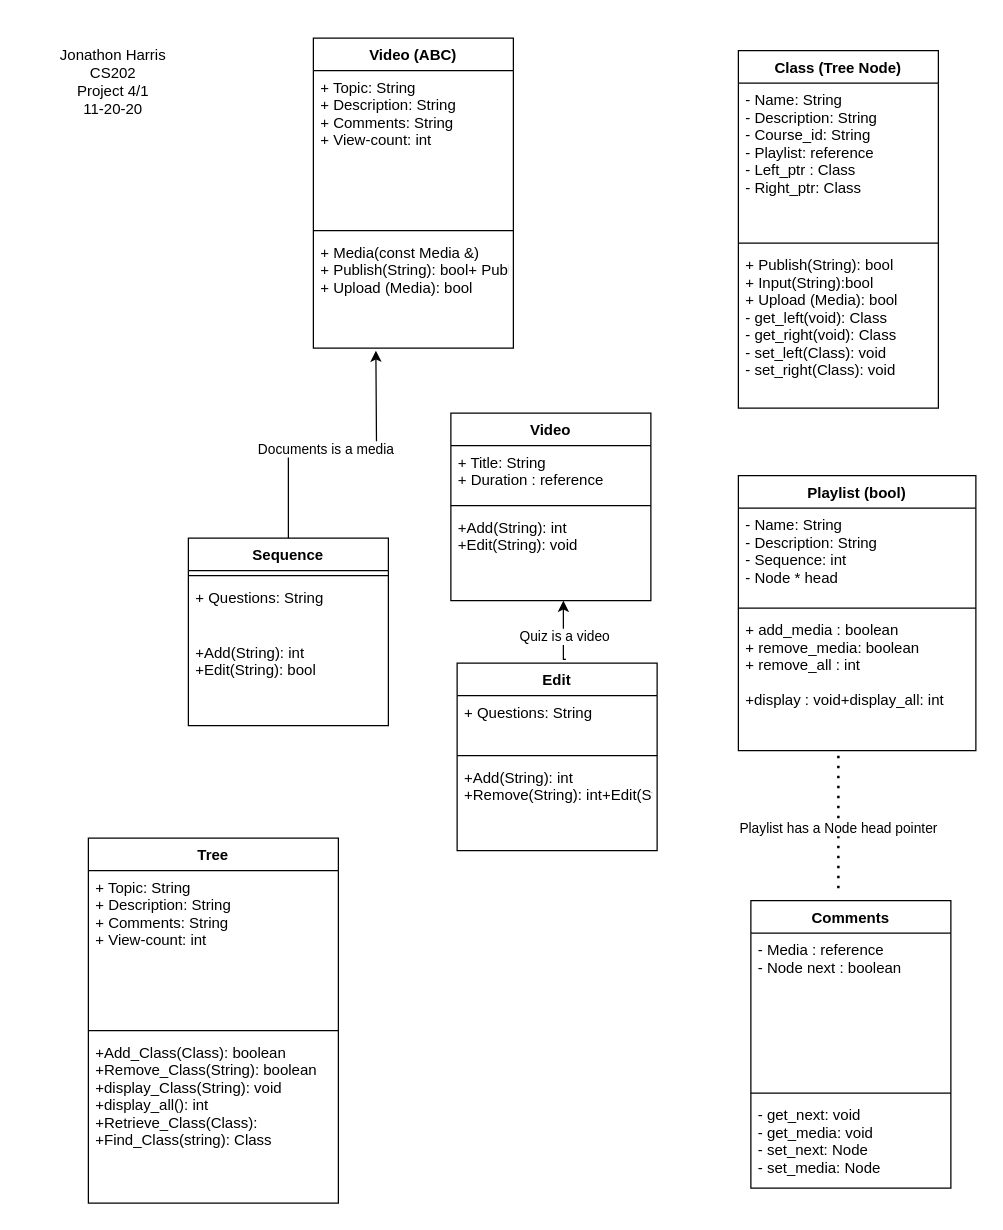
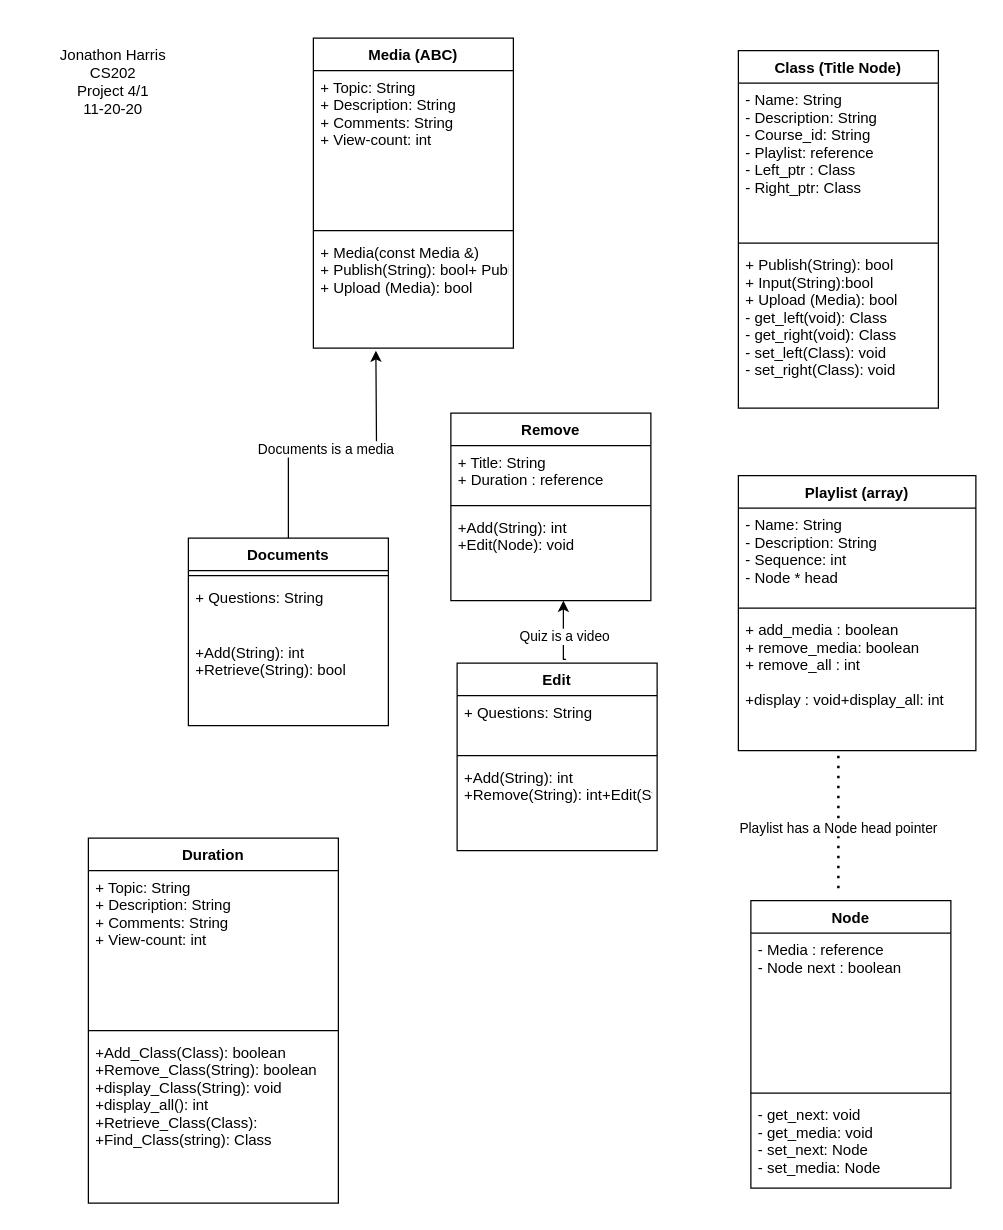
node "Video (ABC)": label "Video (ABC)" -> "Media (ABC)"
node "Class (Tree Node)": label "Class (Tree Node)" -> "Class (Title Node)"
node "Video": label "Video" -> "Remove"
node "Playlist (bool)": label "Playlist (bool)" -> "Playlist (array)"
node "+Add(String): int +Edit(String): void": label "+Add(String): int +Edit(String): void" -> "+Add(String): int +Edit(Node): void"
node "Sequence": label "Sequence" -> "Documents"
node "+Add(String): int +Edit(String): bool": label "+Add(String): int +Edit(String): bool" -> "+Add(String): int +Retrieve(String): bool"
node "Tree": label "Tree" -> "Duration"
node "Comments": label "Comments" -> "Node"
